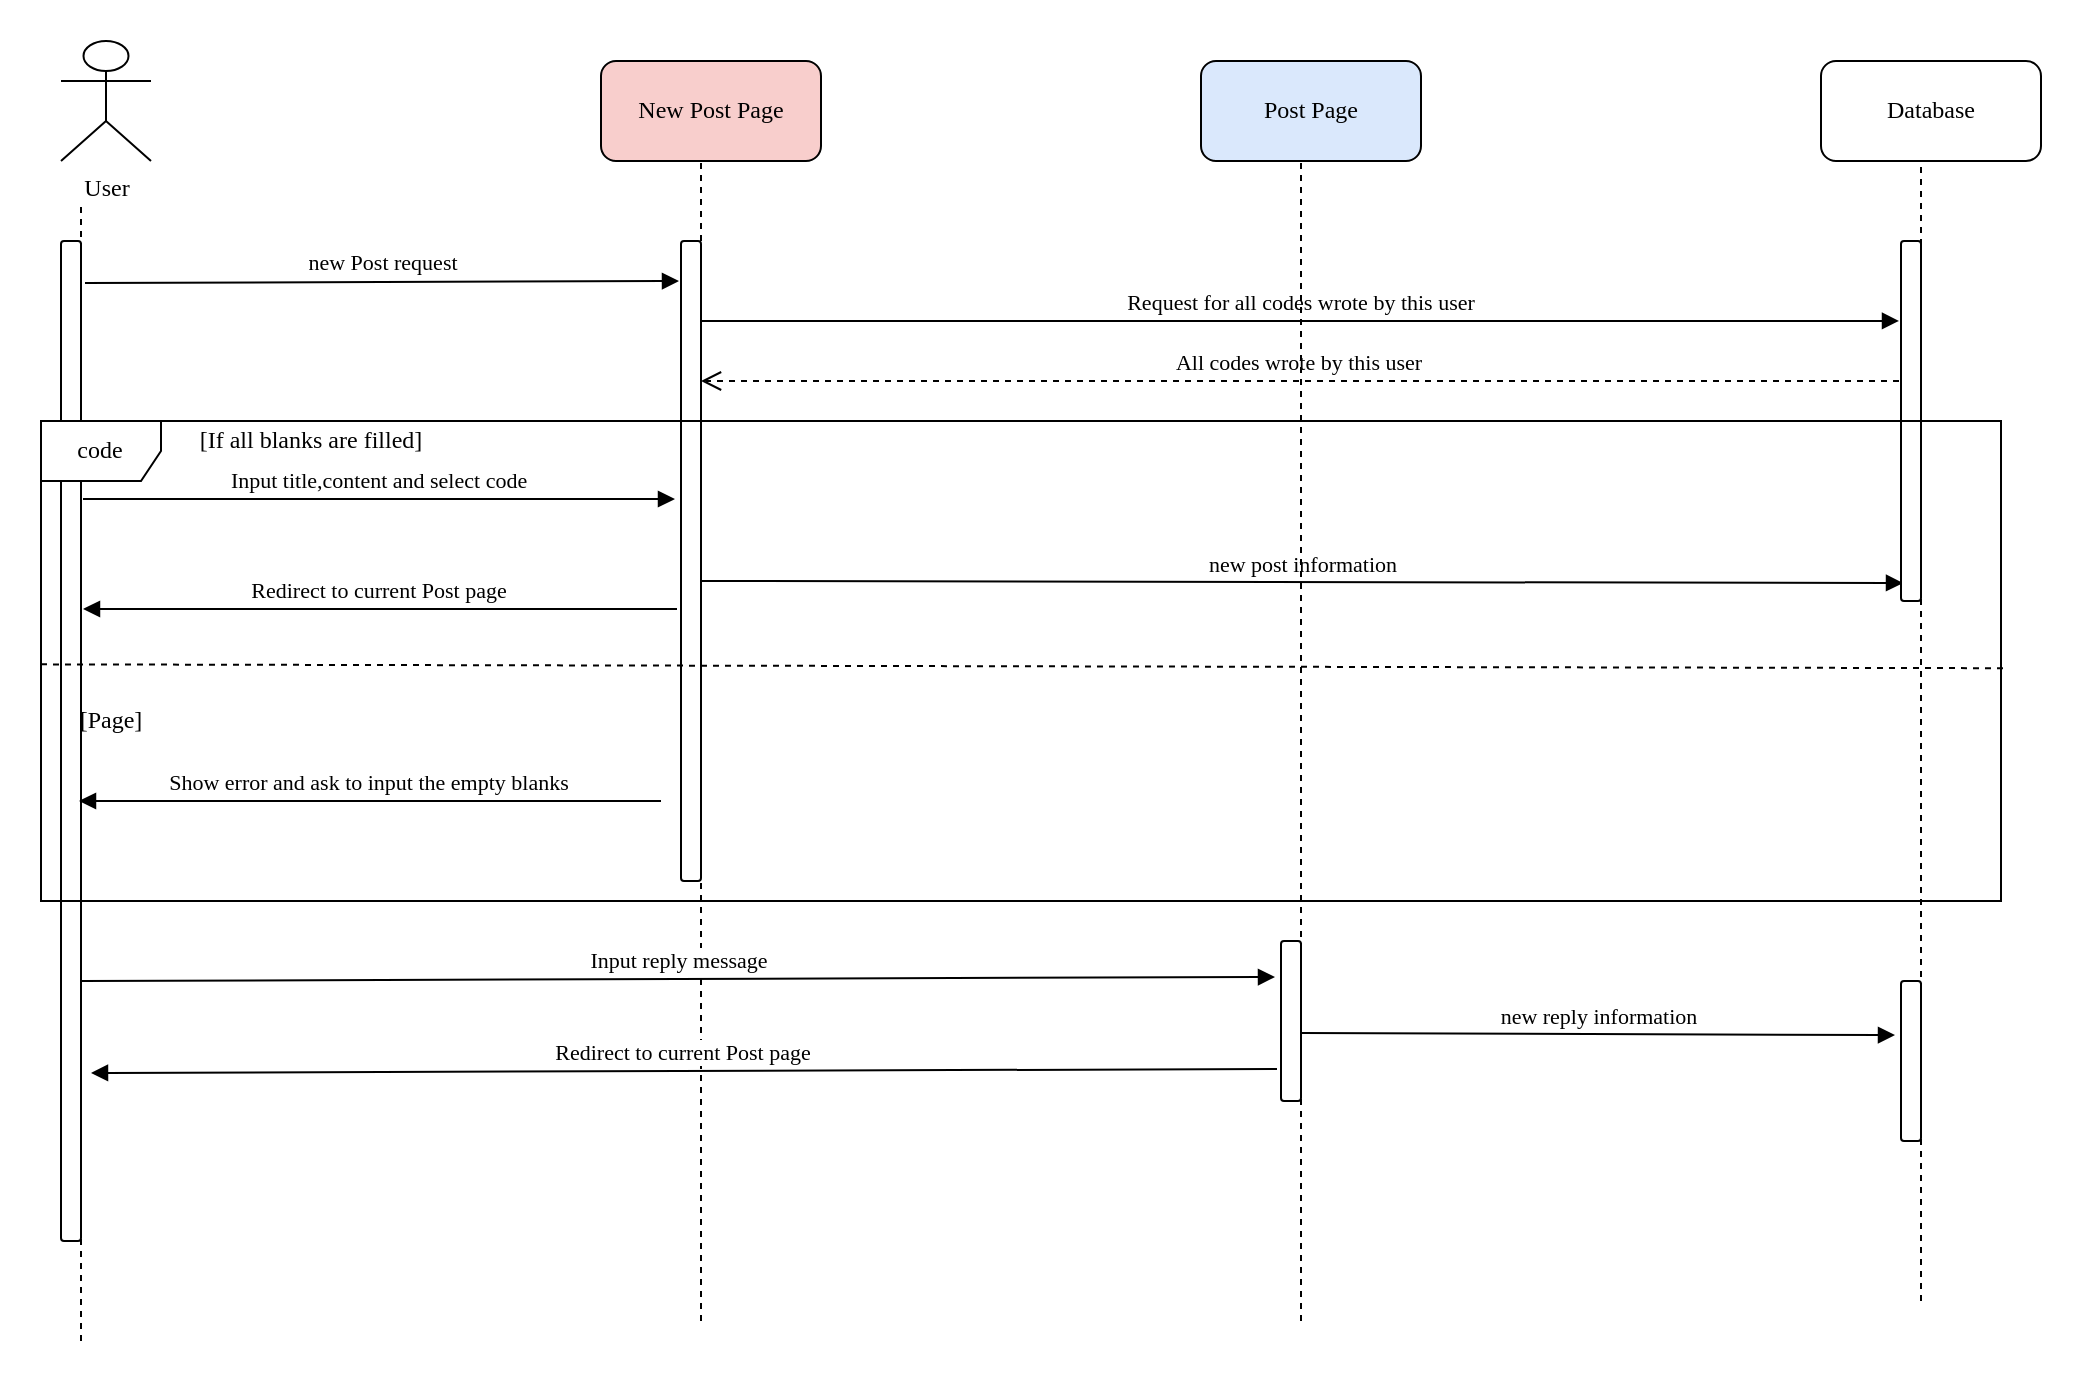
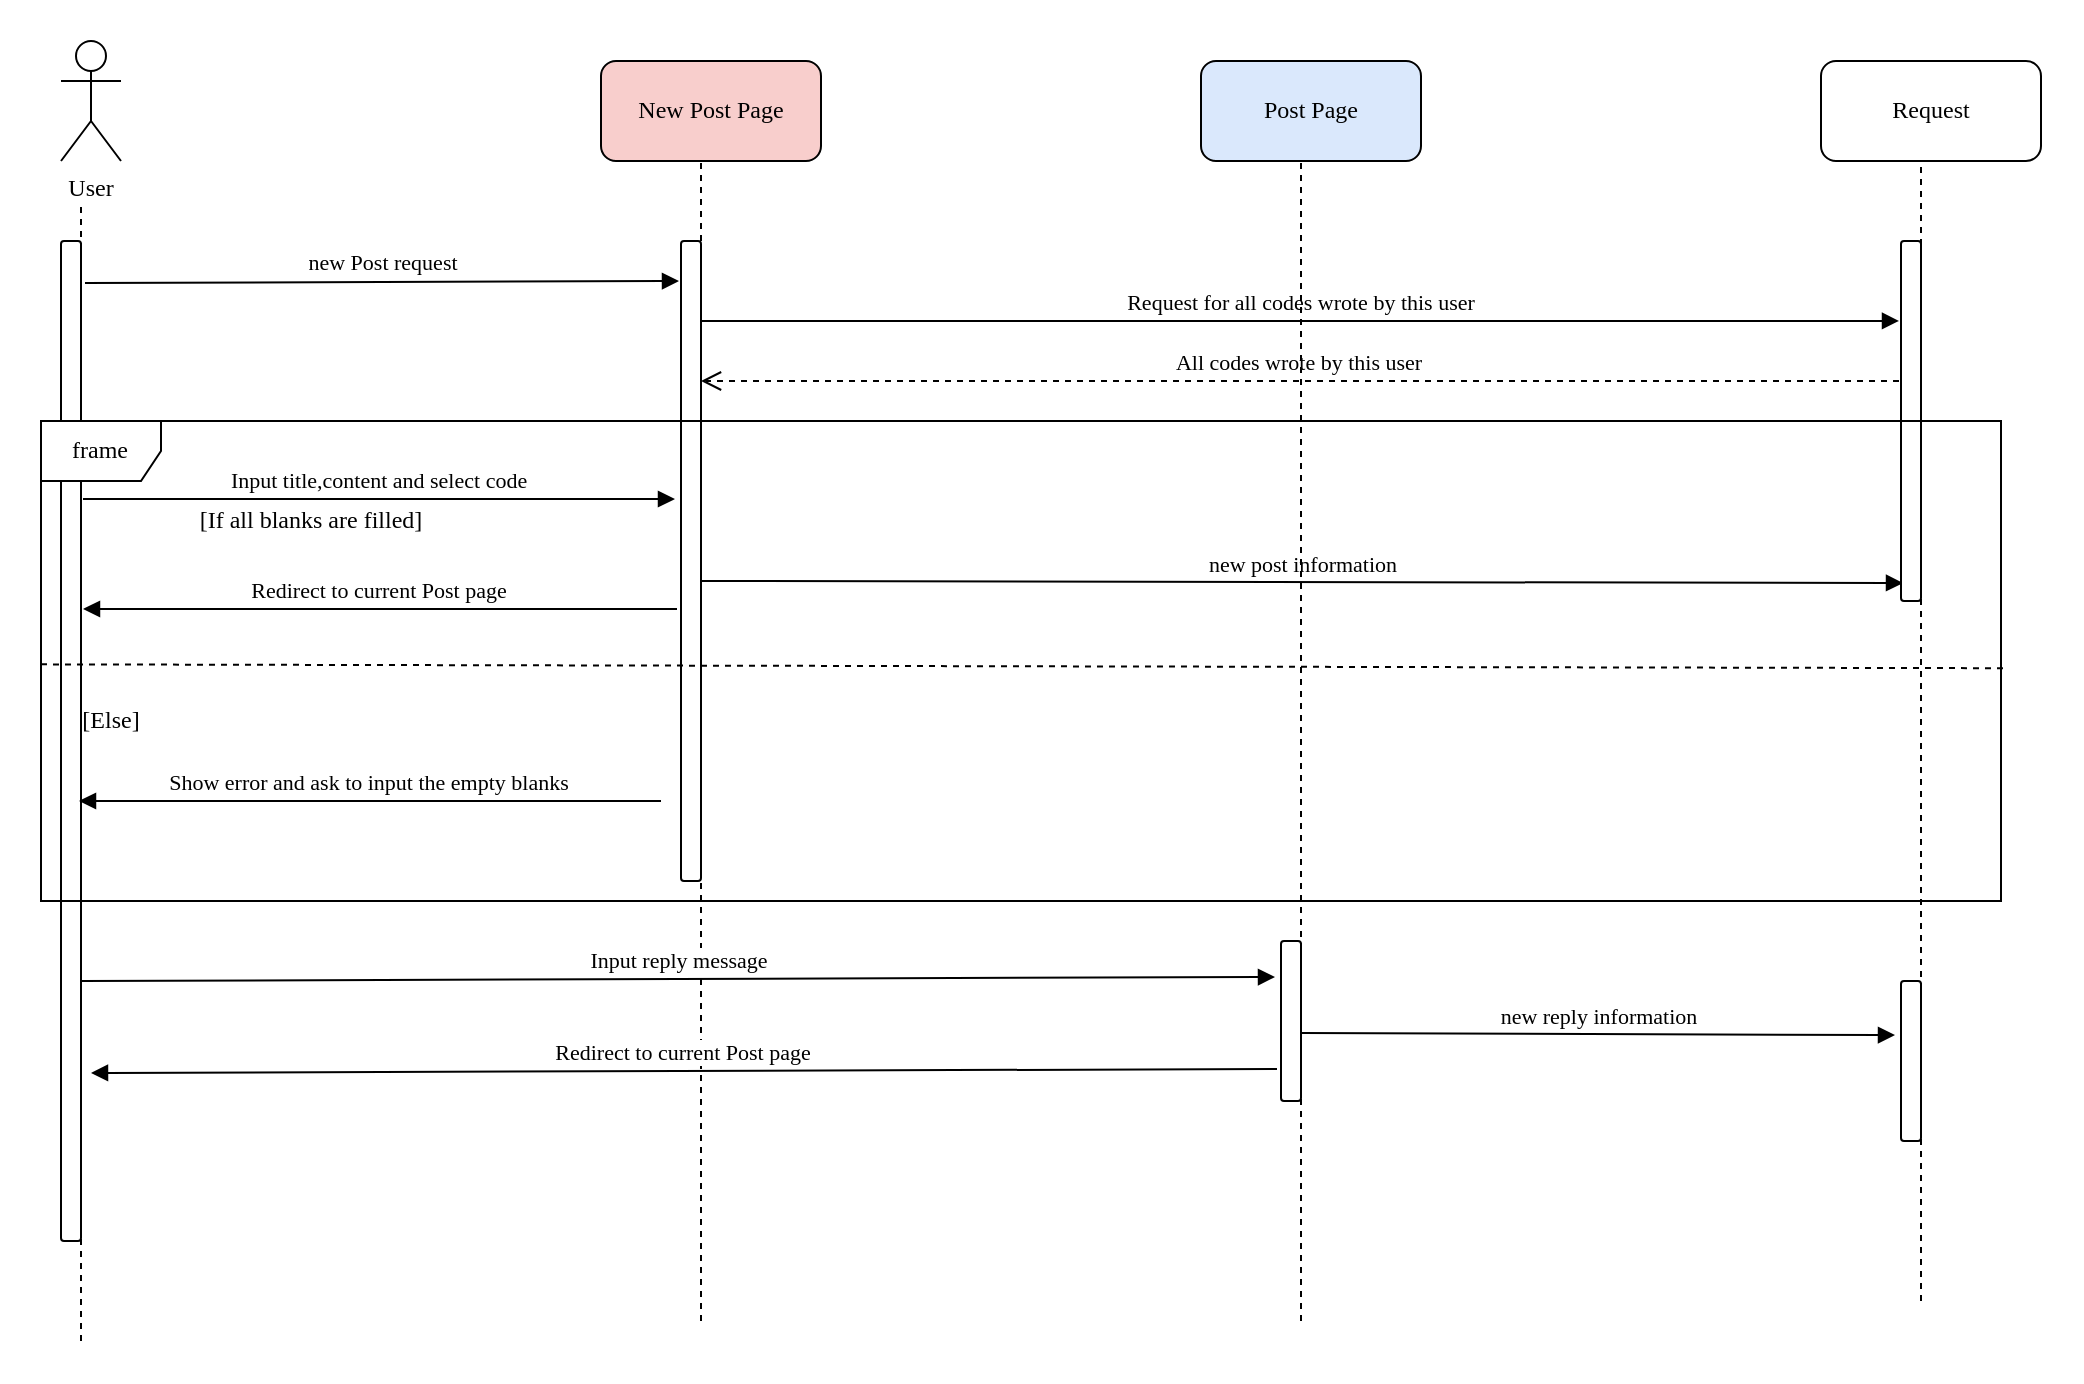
node "User": size 90x120 -> 60x120
node "Database": label "Database" -> "Request"
node "[If all blanks are filled]": moved (311, 441) -> (311, 521)
node "code": label "code" -> "frame"
node "[Page]": label "[Page]" -> "[Else]"
